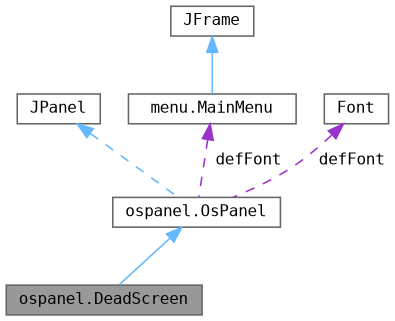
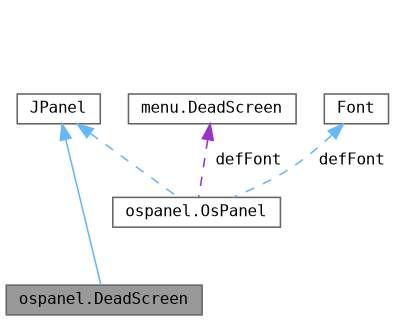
node "JFrame": removed
node "menu.MainMenu": label "menu.MainMenu" -> "menu.DeadScreen"
edge "ospanel.OsPanel" -> "Font": color darkorchid3 -> steelblue1
edge "ospanel.DeadScreen" -> "ospanel.OsPanel": now "ospanel.DeadScreen" -> "JPanel"
